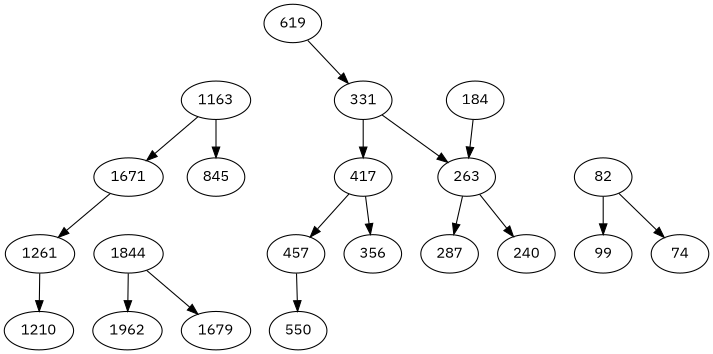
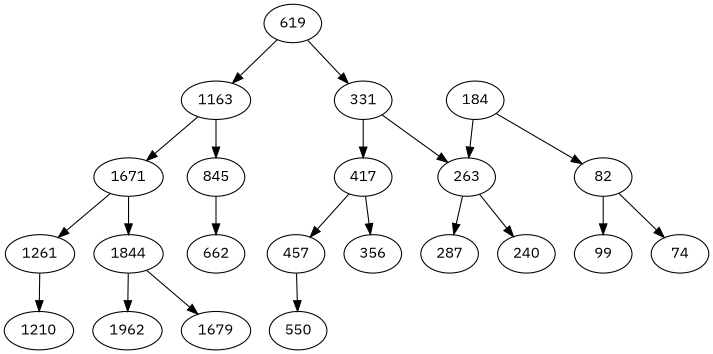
edge "619" -> "1163": added
edge "184" -> "82": added
edge "1671" -> "1844": added
node "662": added
